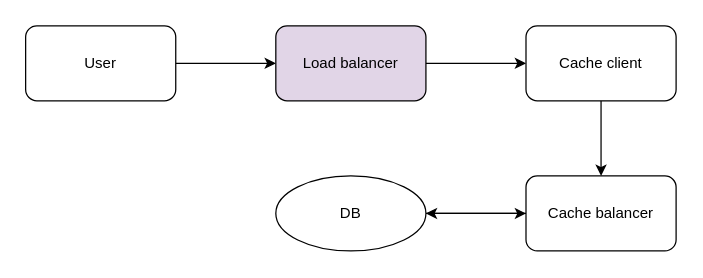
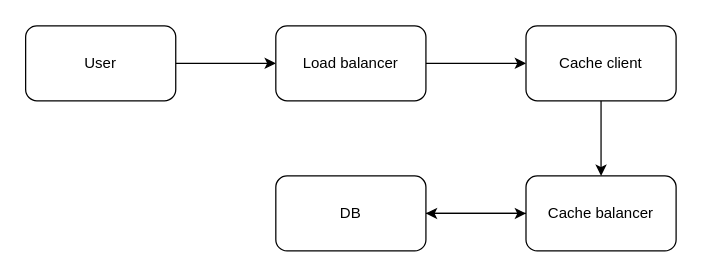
node "Load balancer": fillcolor #e1d5e7 -> #ffffff
node "DB": shape ellipse -> rounded rectangle
